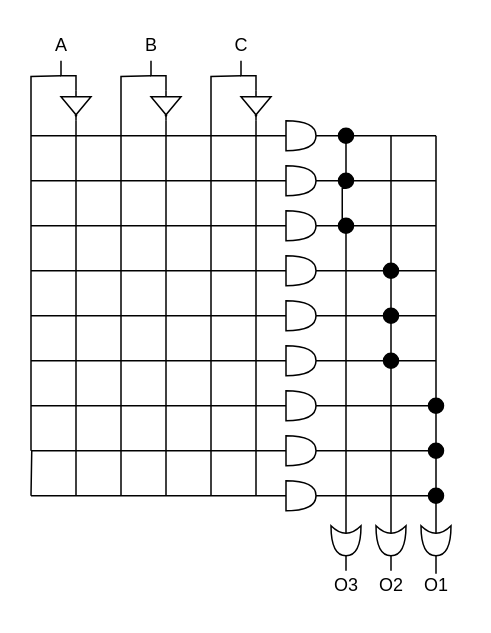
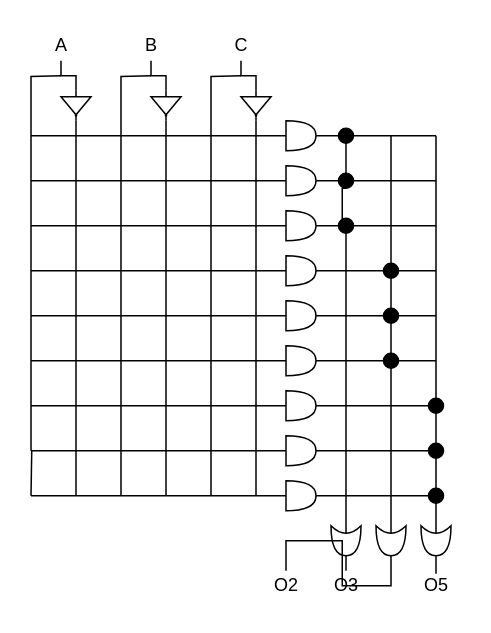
node "O2": moved (391, 586) -> (286, 586)
node "O1": label "O1" -> "O5"
